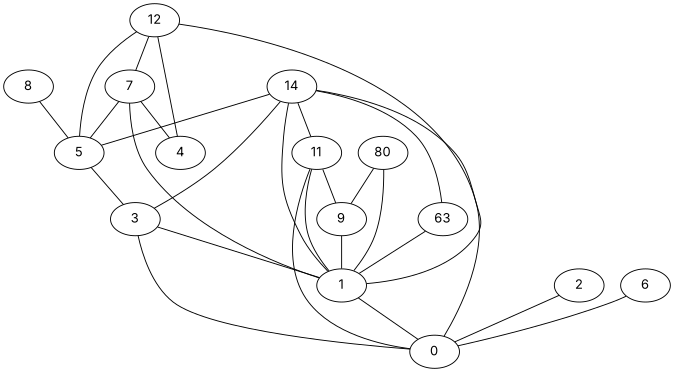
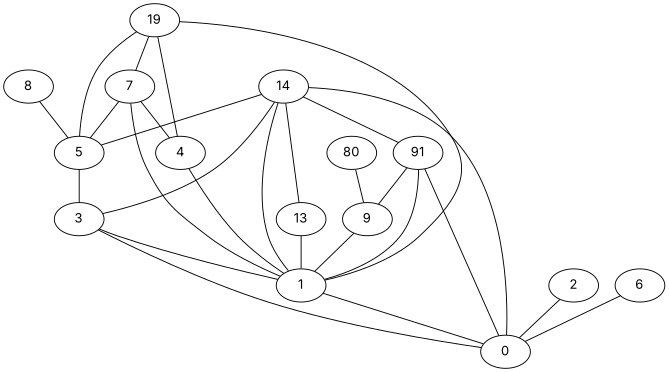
node "12": label "12" -> "19"
node "11": label "11" -> "91"
node "63": label "63" -> "13"
edge "1" -> "80": now "1" -> "4"
